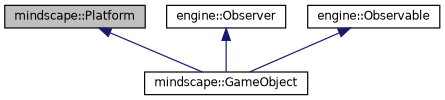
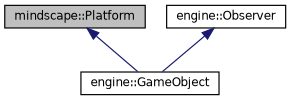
node "engine::Observable": removed
node "mindscape::GameObject": label "mindscape::GameObject" -> "engine::GameObject"
